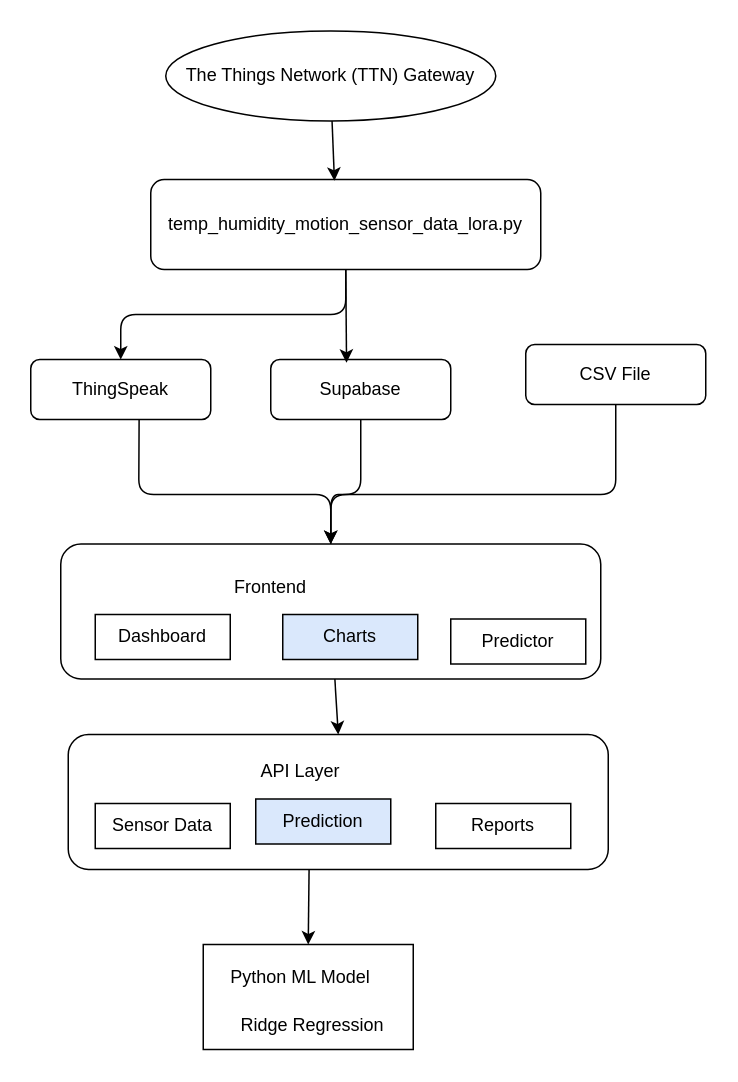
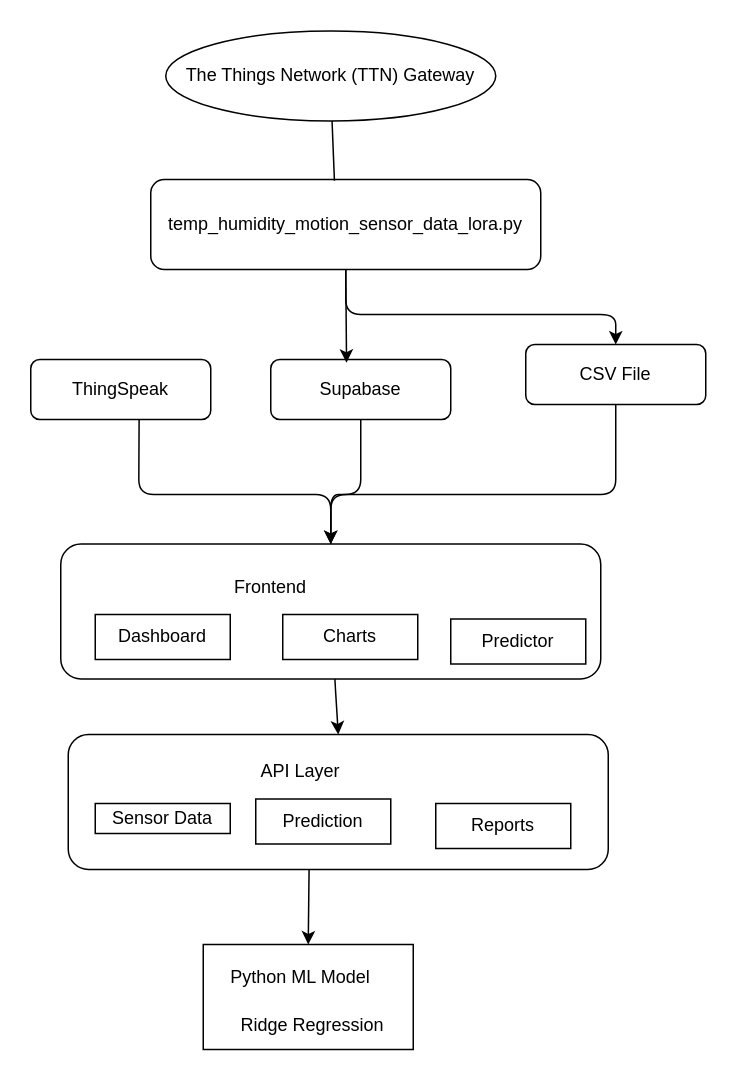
edge "The Things Network (TTN) Gateway" -> "temp_humidity_motion_sensor_data_lora.py": arrowhead classic -> none
edge "temp_humidity_motion_sensor_data_lora.py" -> "ThingSpeak": removed
edge "temp_humidity_motion_sensor_data_lora.py" -> "CSV File": added
node "Charts": fillcolor #dae8fc -> #ffffff
node "Prediction": fillcolor #dae8fc -> #ffffff
node "Sensor Data": size 135x45 -> 135x30
